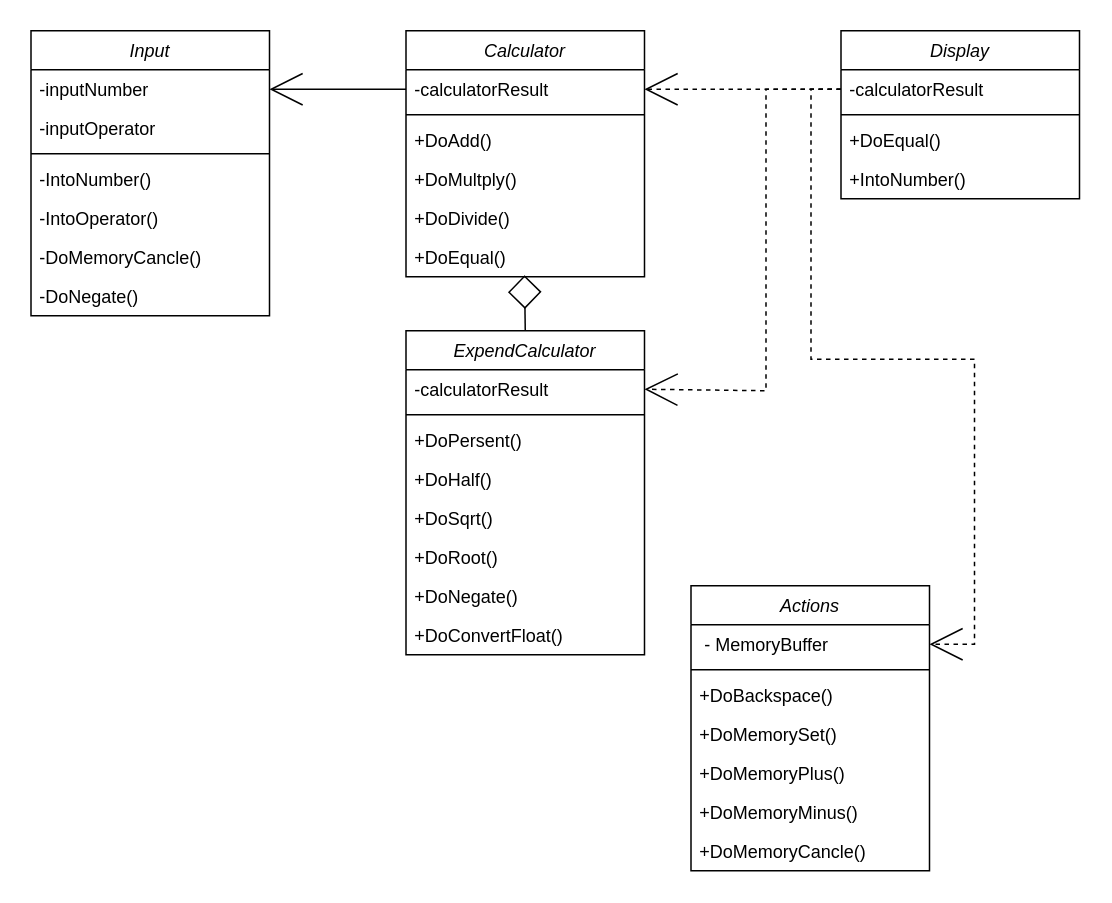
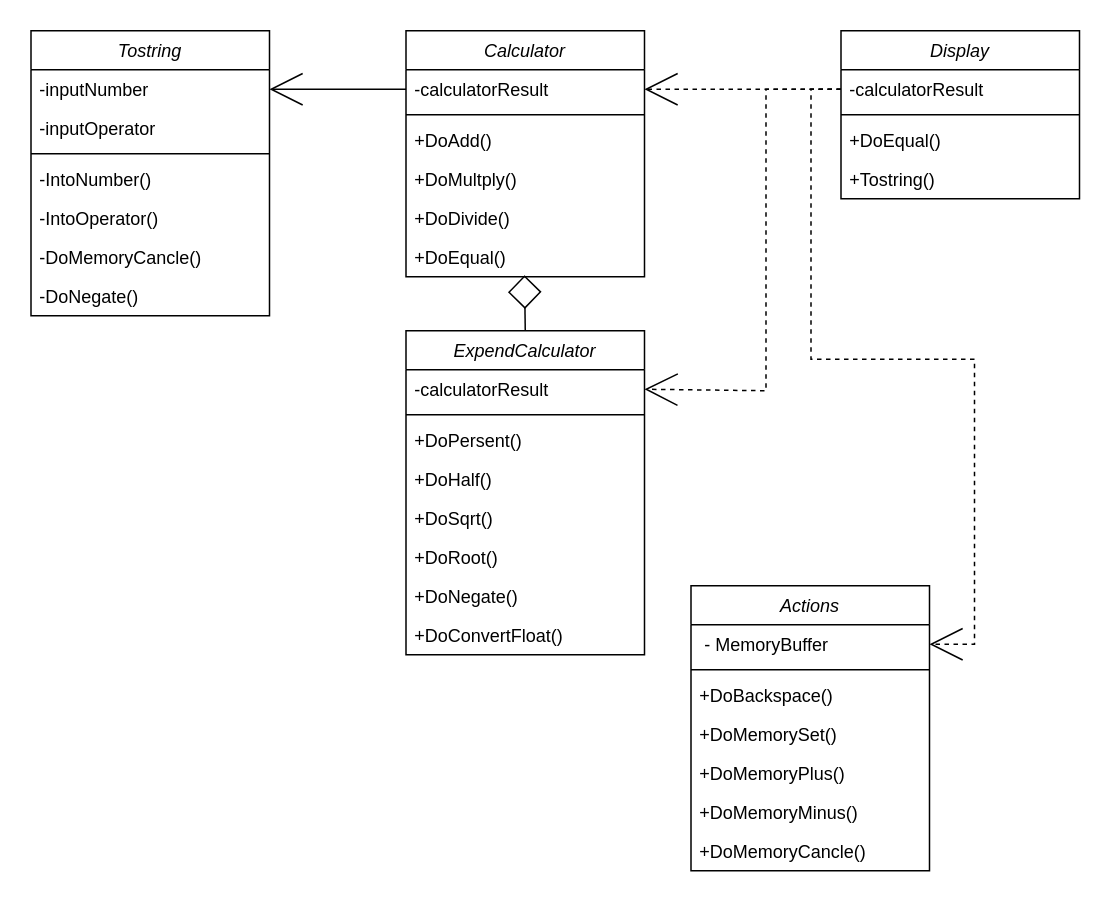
node "Input": label "Input" -> "Tostring"
node "+IntoNumber()": label "+IntoNumber()" -> "+Tostring()"
